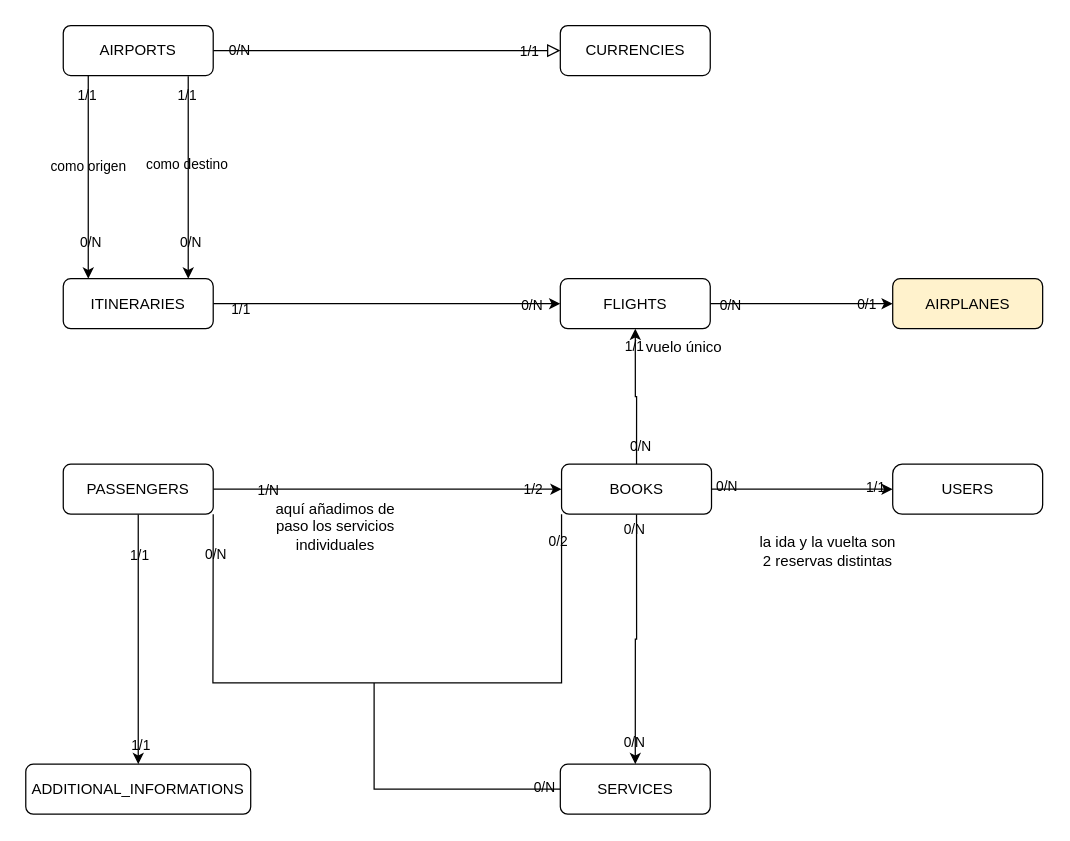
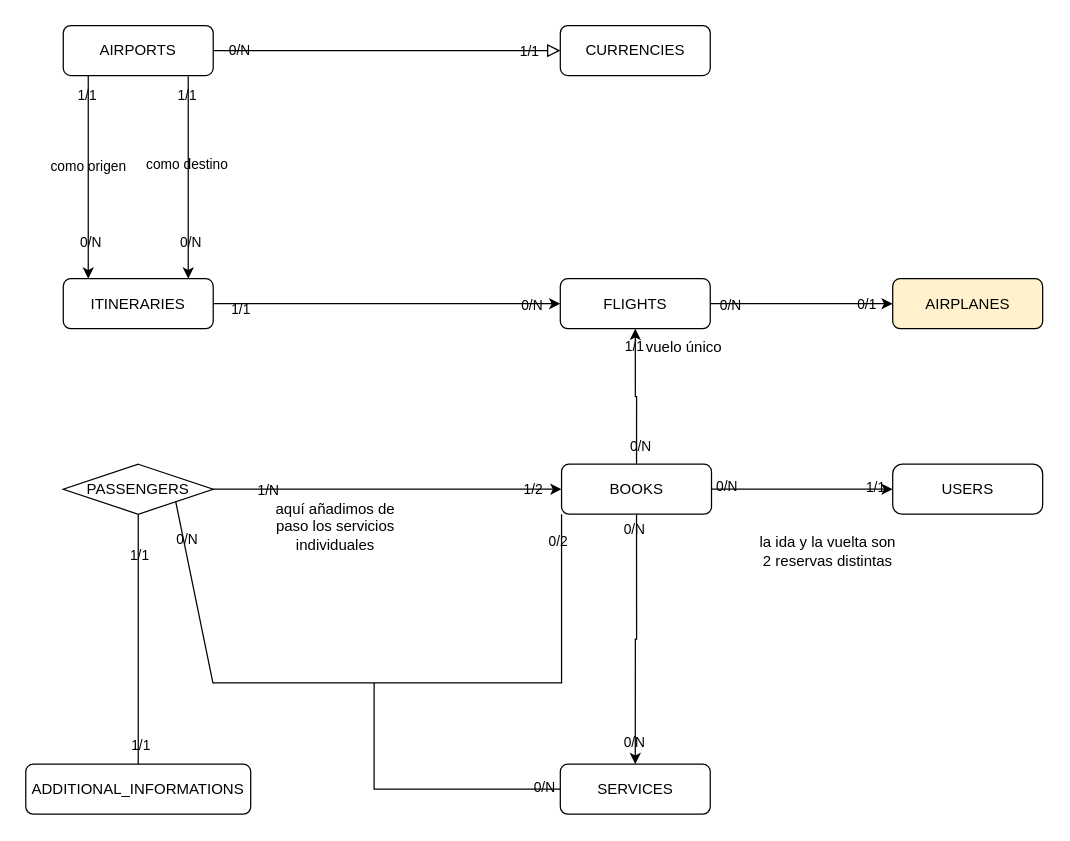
node "PASSENGERS": shape rounded rectangle -> diamond
edge "PASSENGERS" -> "ADDITIONAL_INFORMATIONS": arrowhead classic -> none
